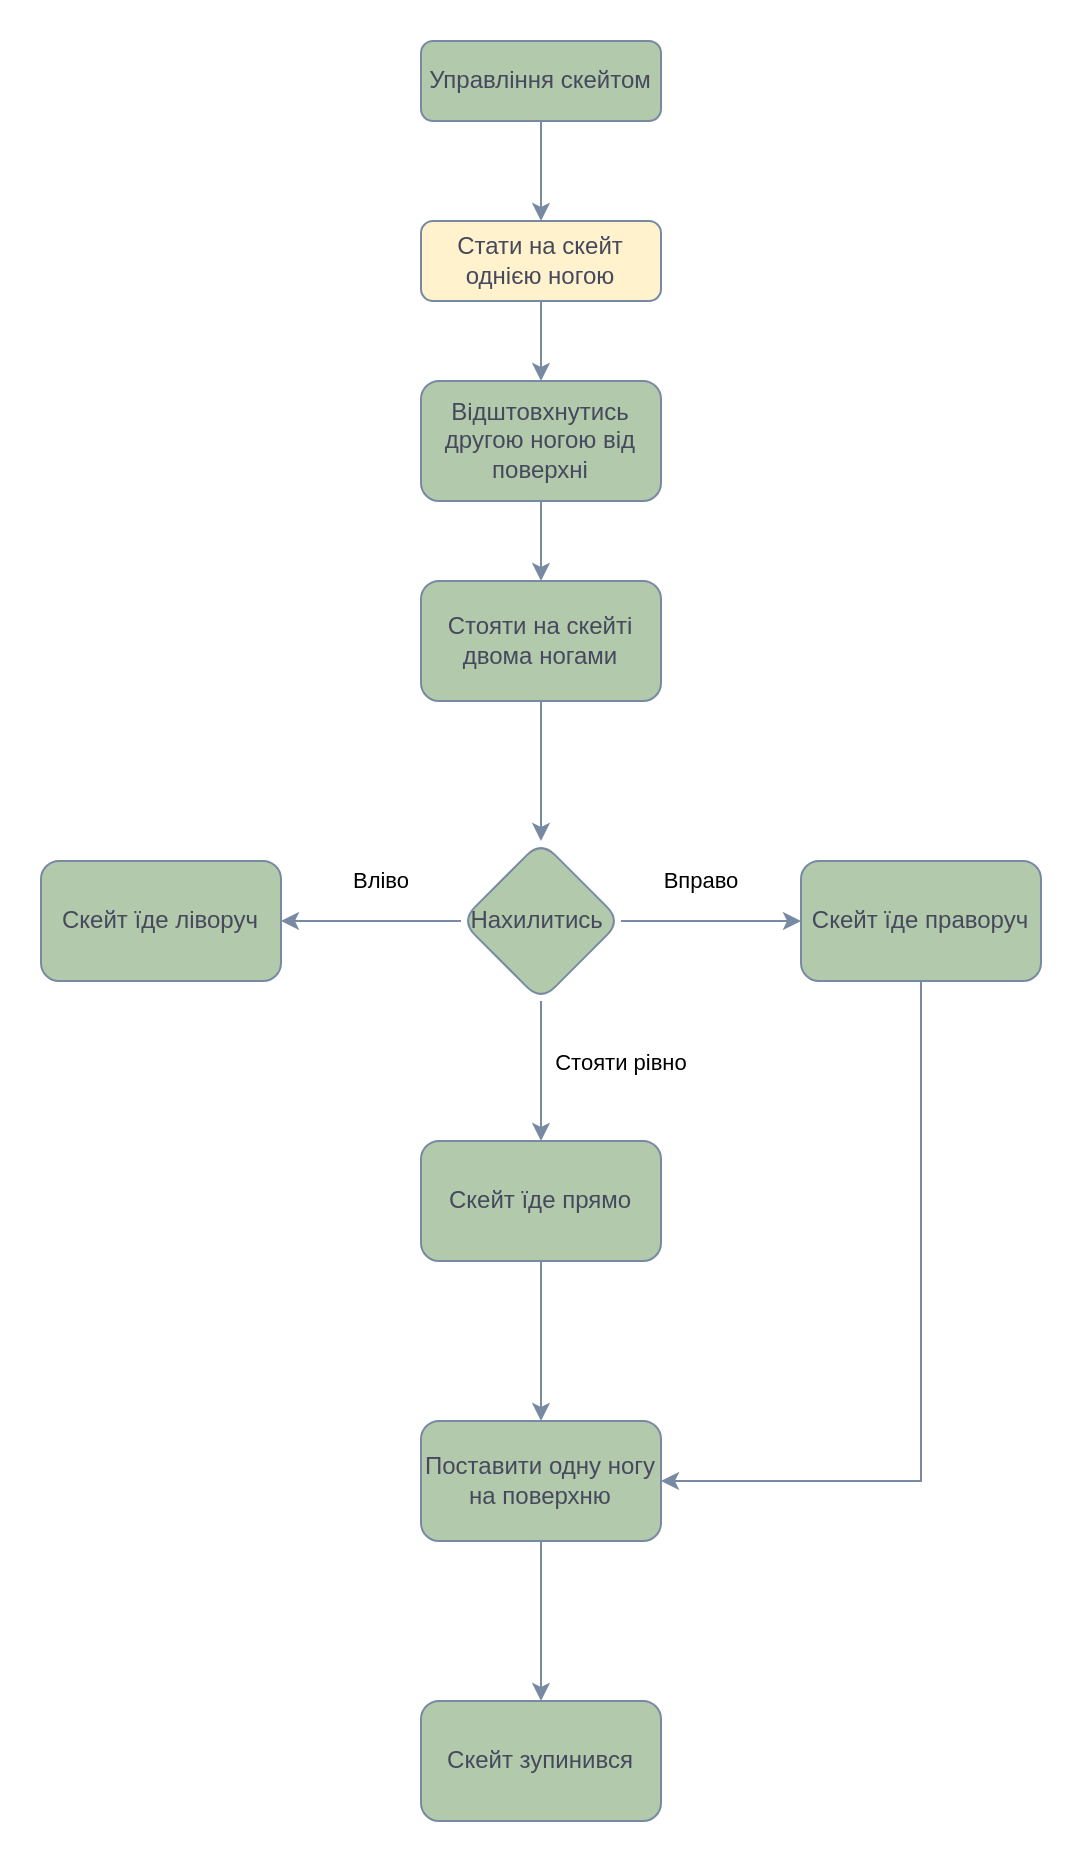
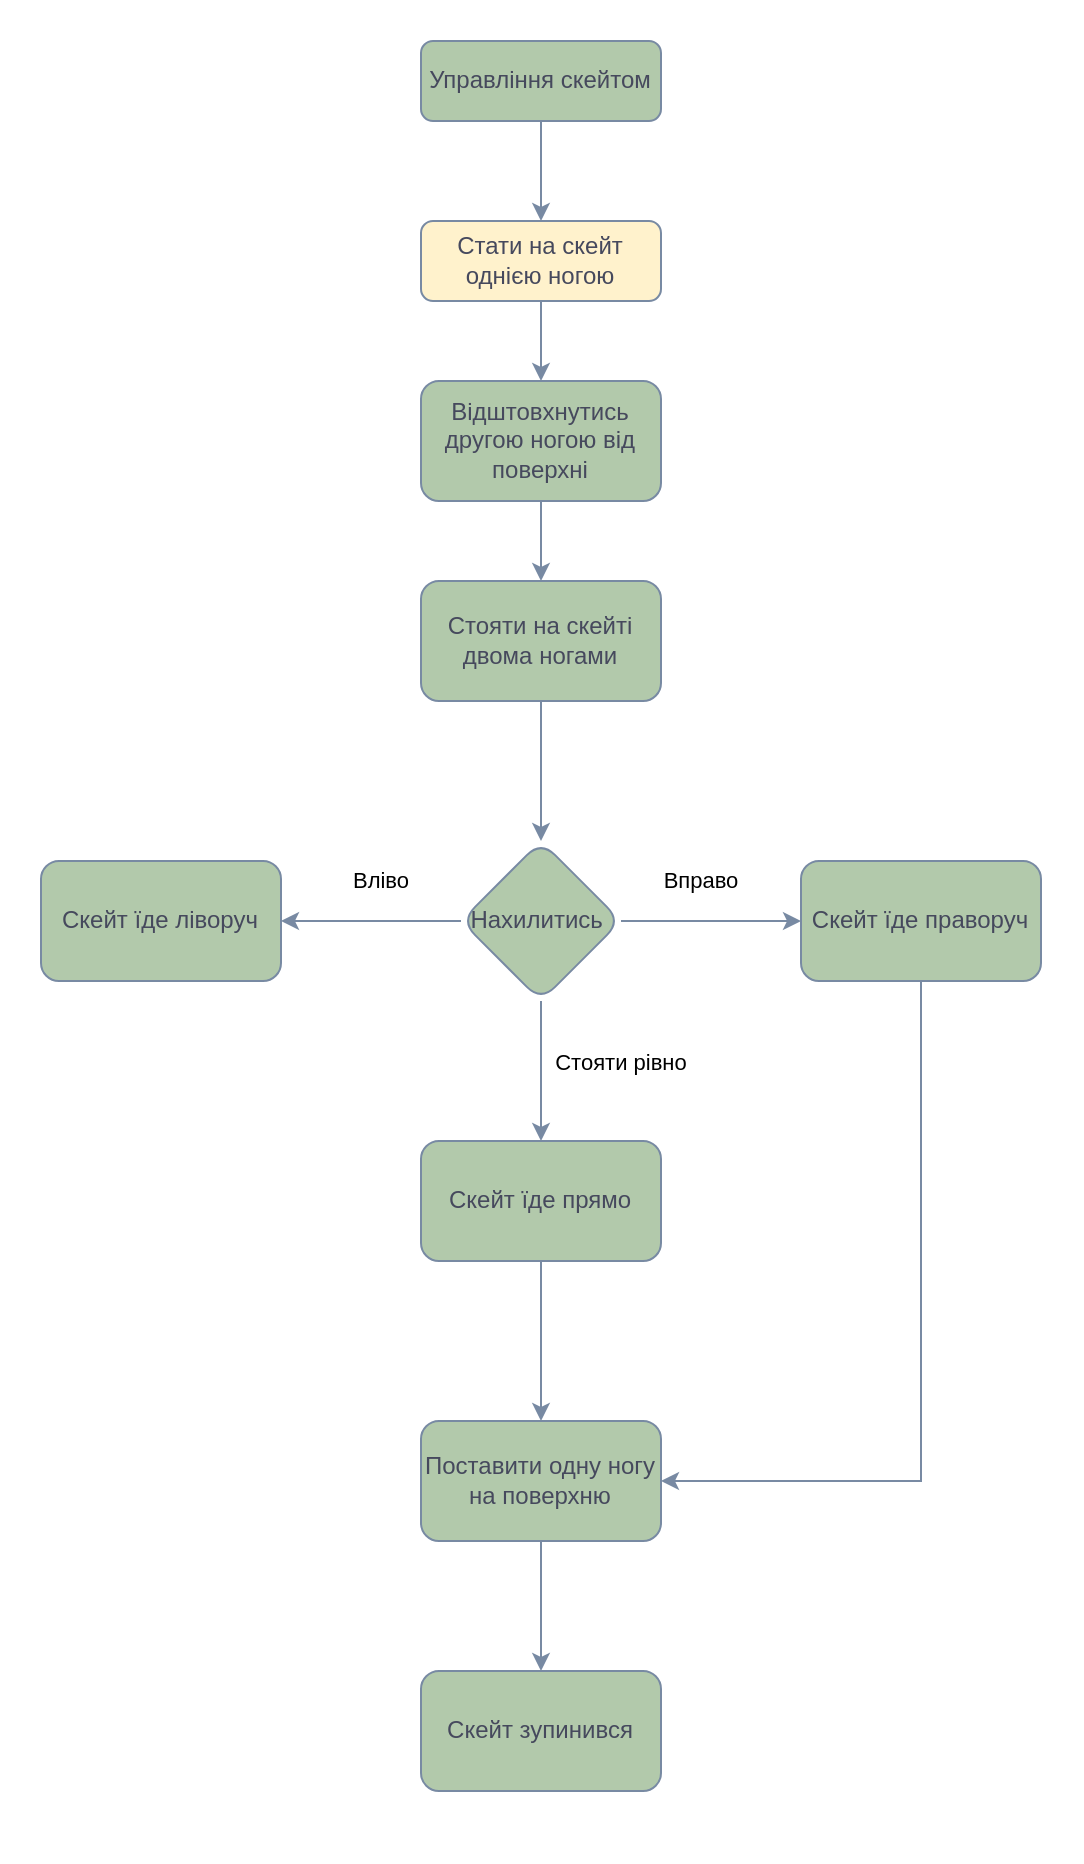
node "Скейт зупинився": moved (541, 1761) -> (541, 1731)
